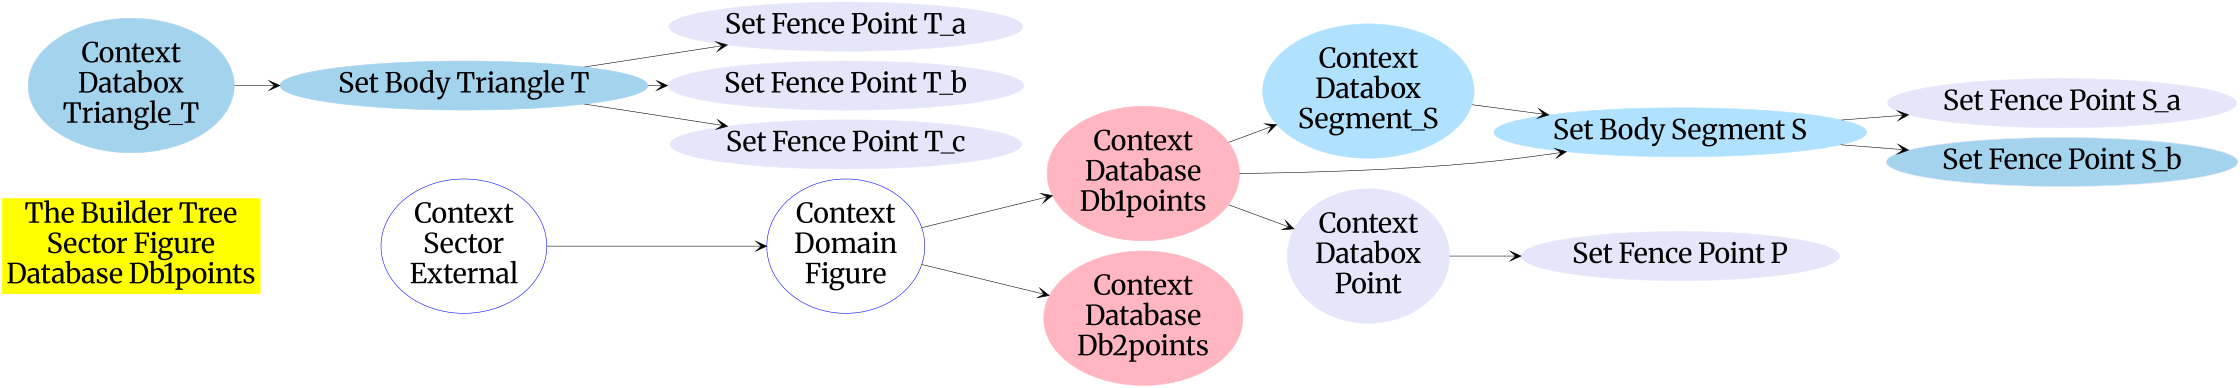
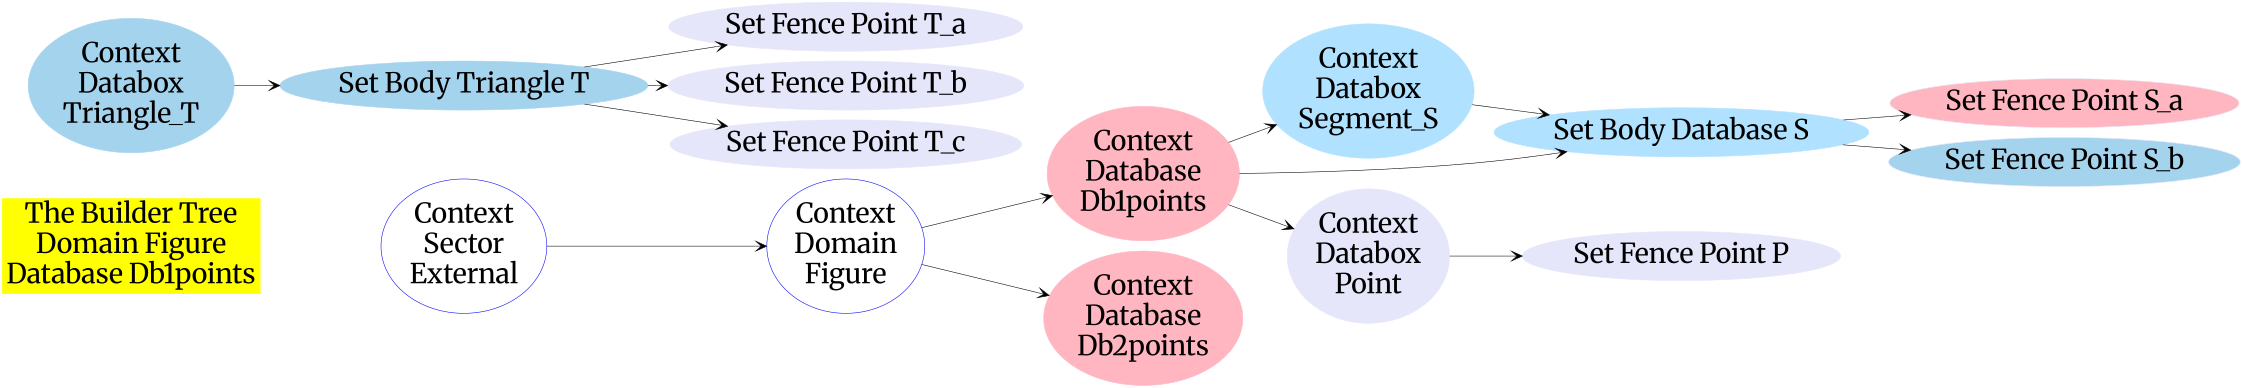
node "Set Fence Point S_a": fillcolor lavender -> lightpink
node "Set Body Segment S": label "Set Body Segment S" -> "Set Body Database S"
node "The Builder Tree Sector Figure Database Db1points": label "The Builder Tree Sector Figure Database Db1points" -> "The Builder Tree Domain Figure Database Db1points"
